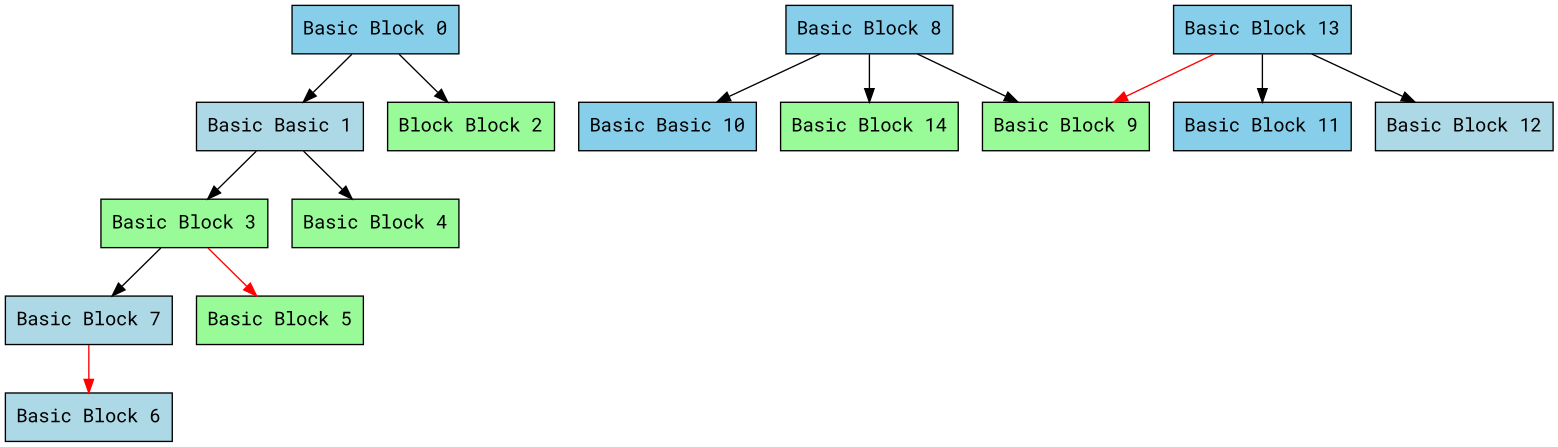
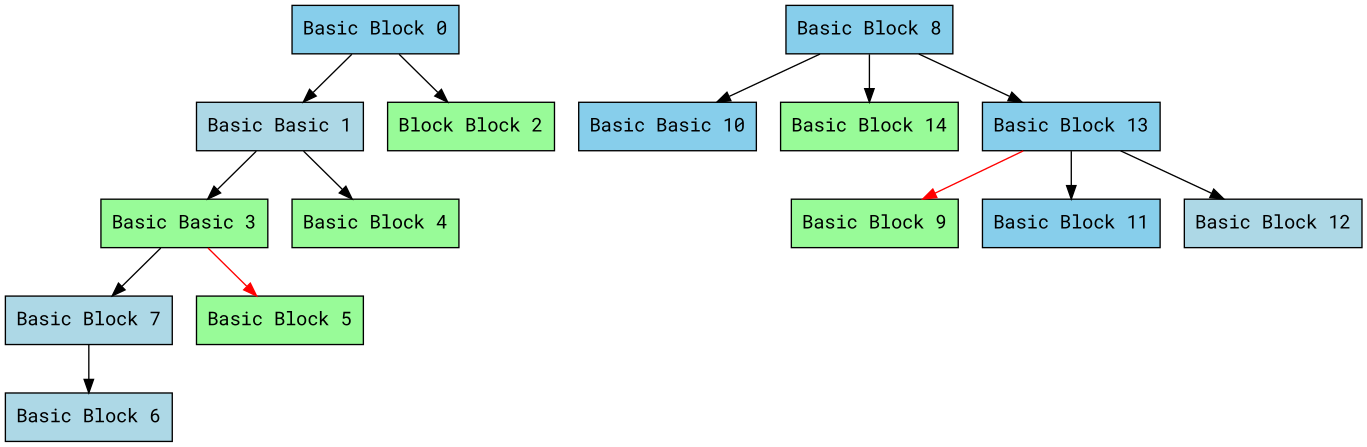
edge "Basic Block 8" -> "Basic Block 9": now "Basic Block 8" -> "Basic Block 13"
node "Basic Block 3": label "Basic Block 3" -> "Basic Basic 3"
edge "Basic Block 7" -> "Basic Block 6": color red -> black
